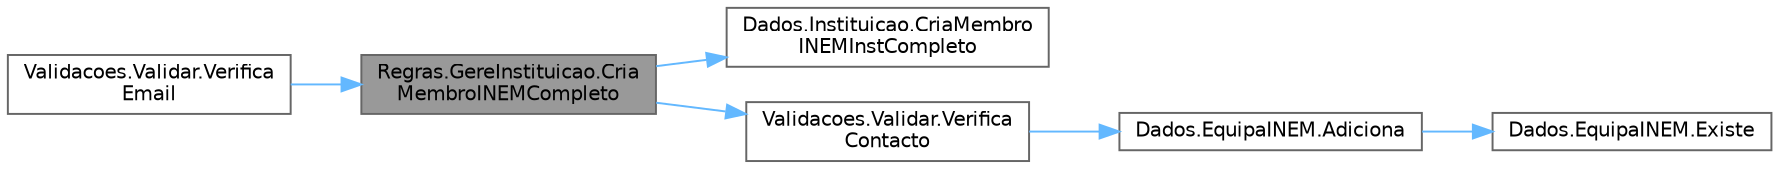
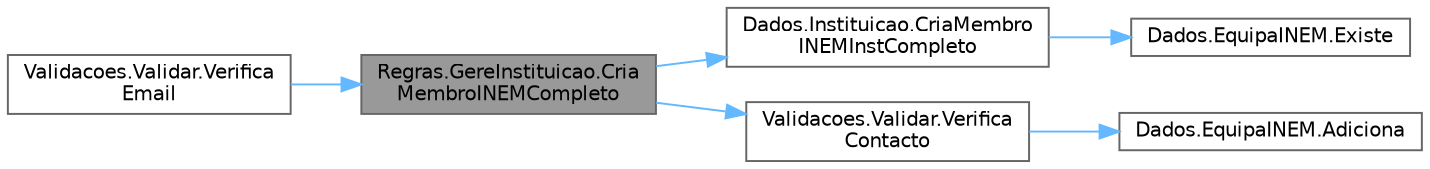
edge "Dados.EquipaINEM.Adiciona" -> "Dados.EquipaINEM.Existe": now "Dados.Instituicao.CriaMembro INEMInstCompleto" -> "Dados.EquipaINEM.Existe"
